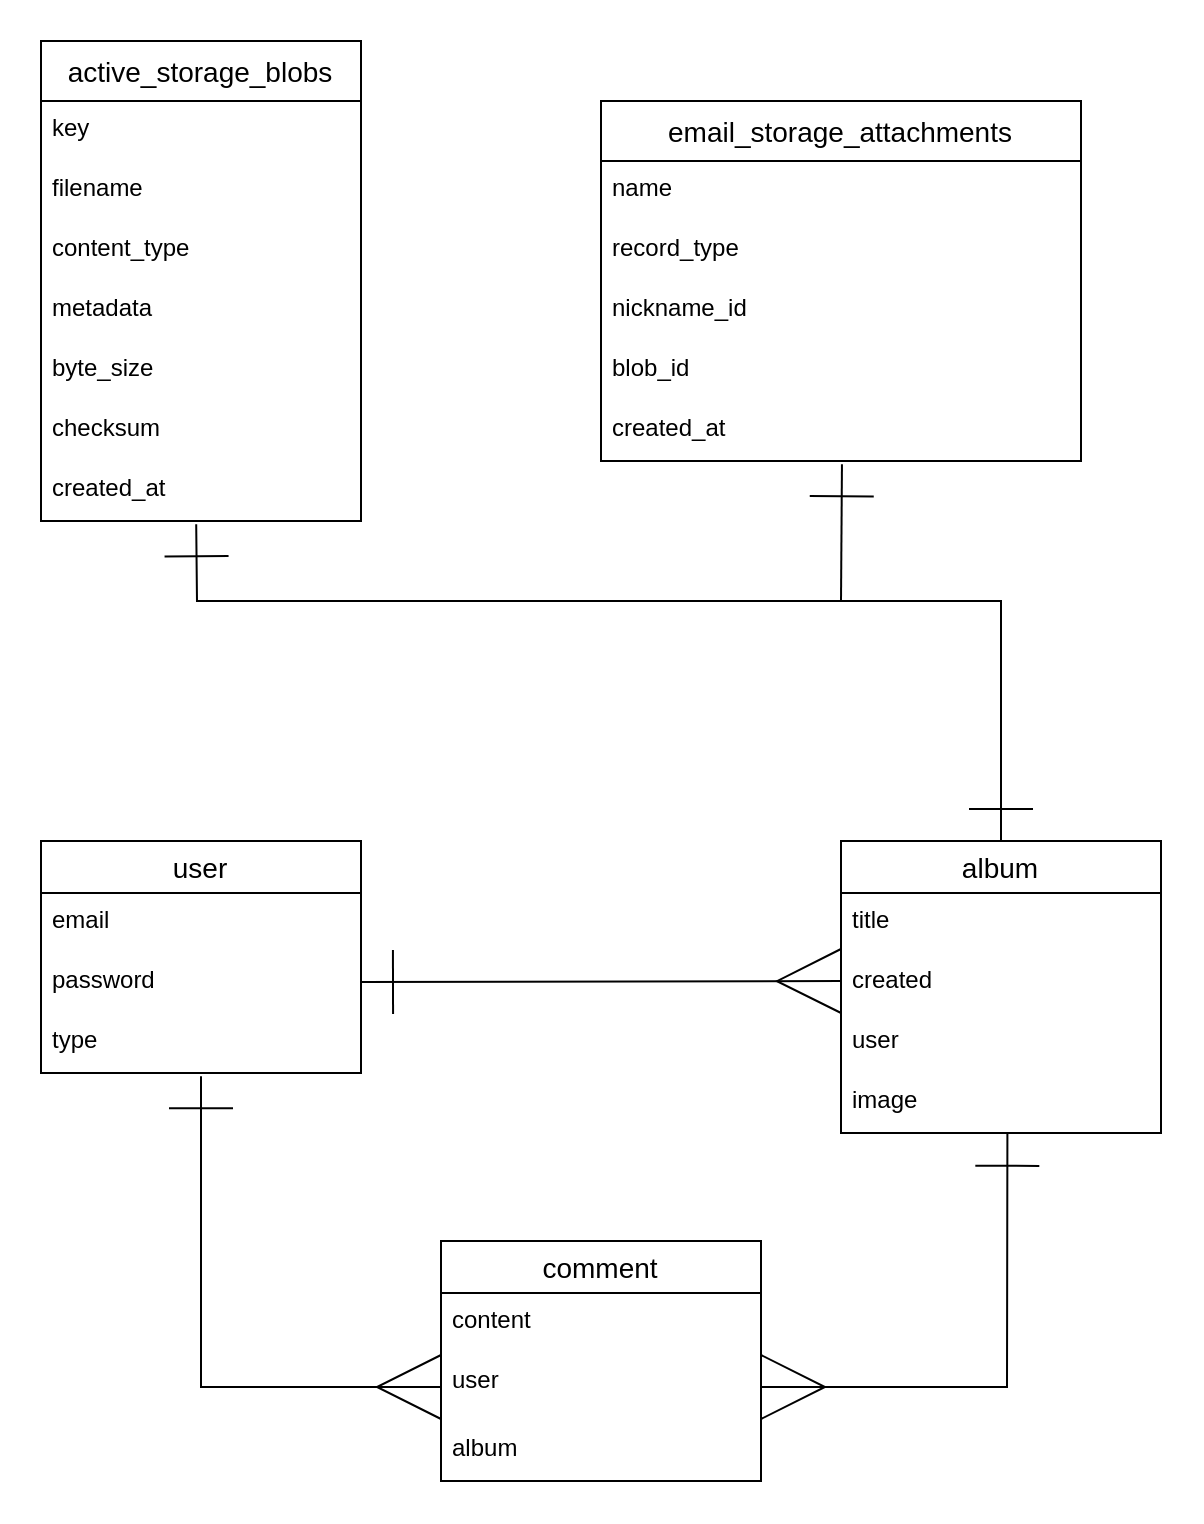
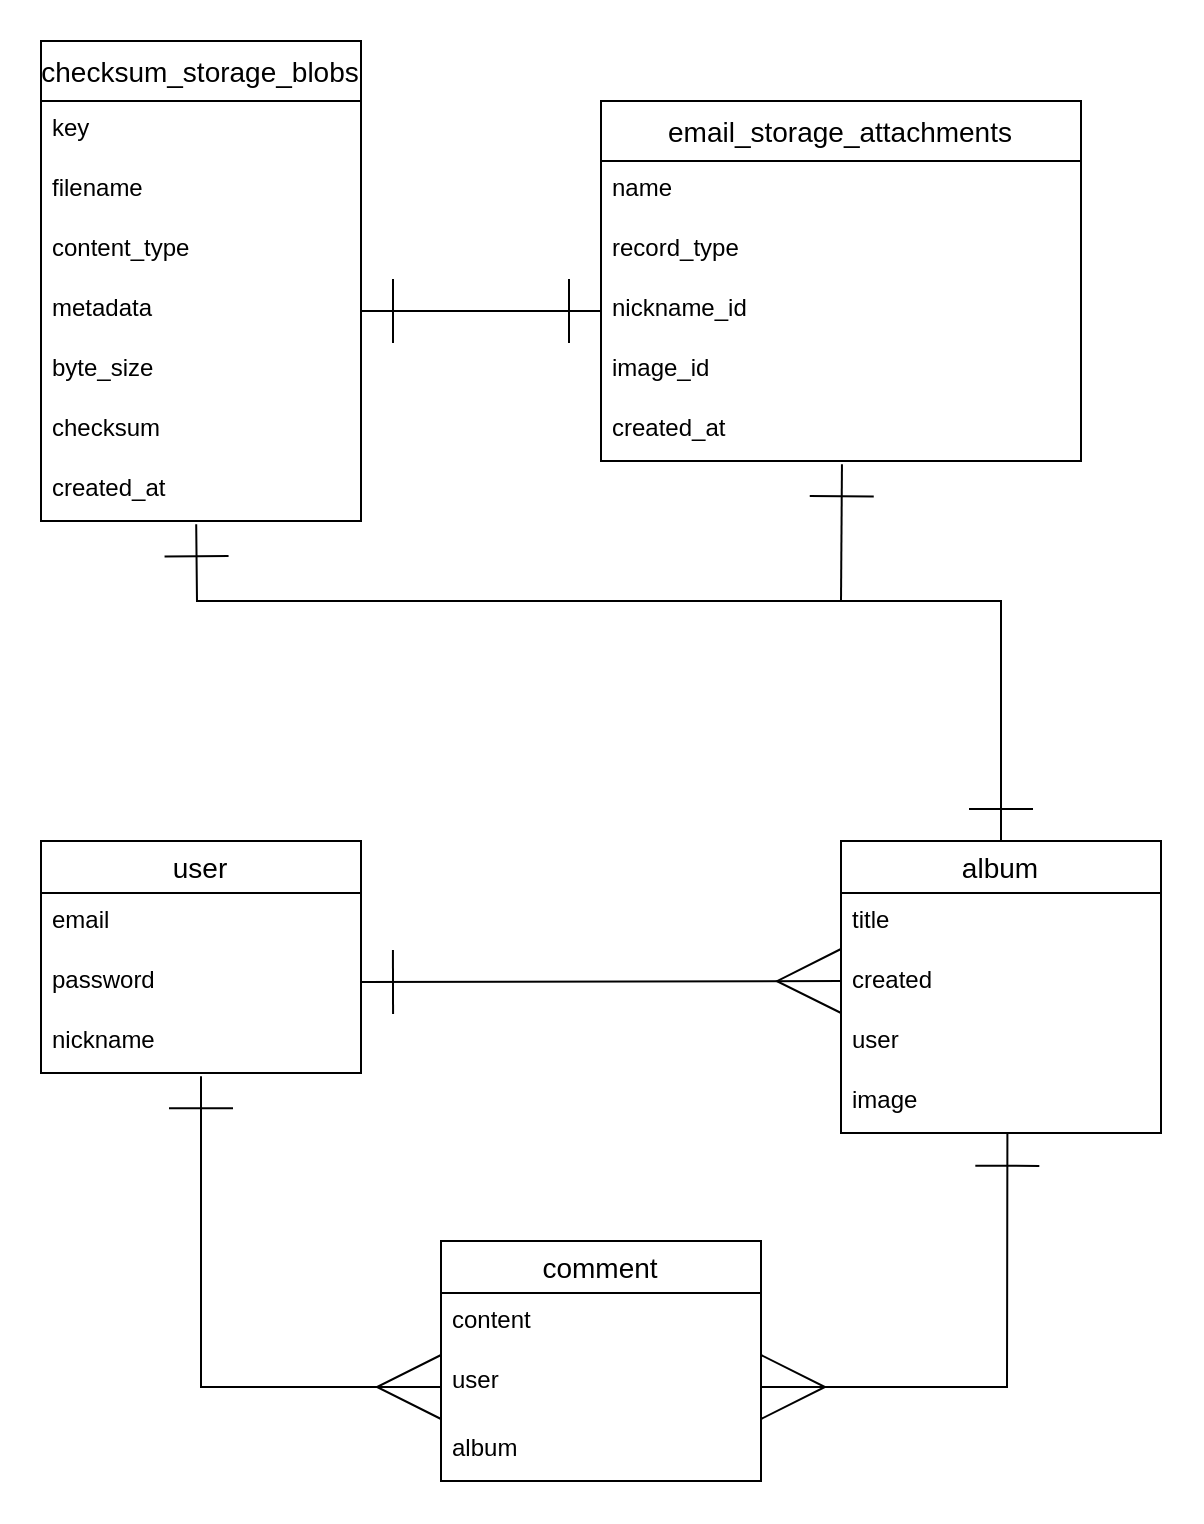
node "active_storage_blobs": label "active_storage_blobs" -> "checksum_storage_blobs"
edge "metadata" -- "nickname_id": added
node "blob_id": label "blob_id" -> "image_id"
node "type": label "type" -> "nickname"
